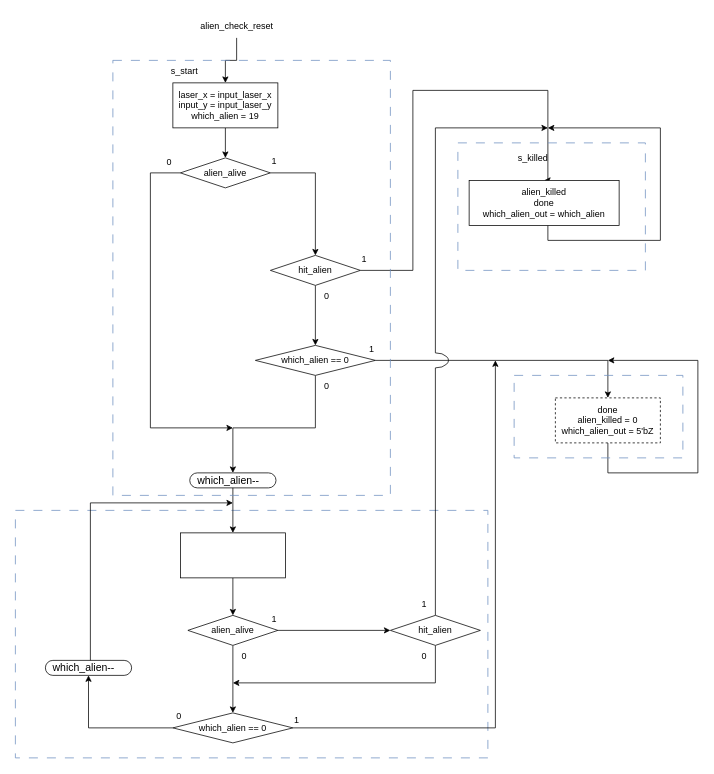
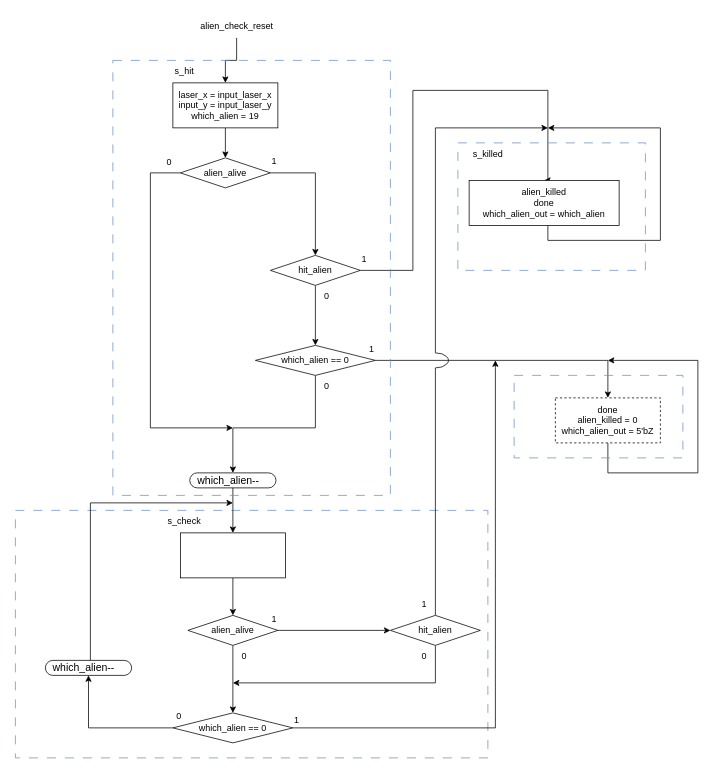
node "s_start": label "s_start" -> "s_hit"
node "s_killed": moved (533, 158) -> (488, 154)
node "s_check": added
